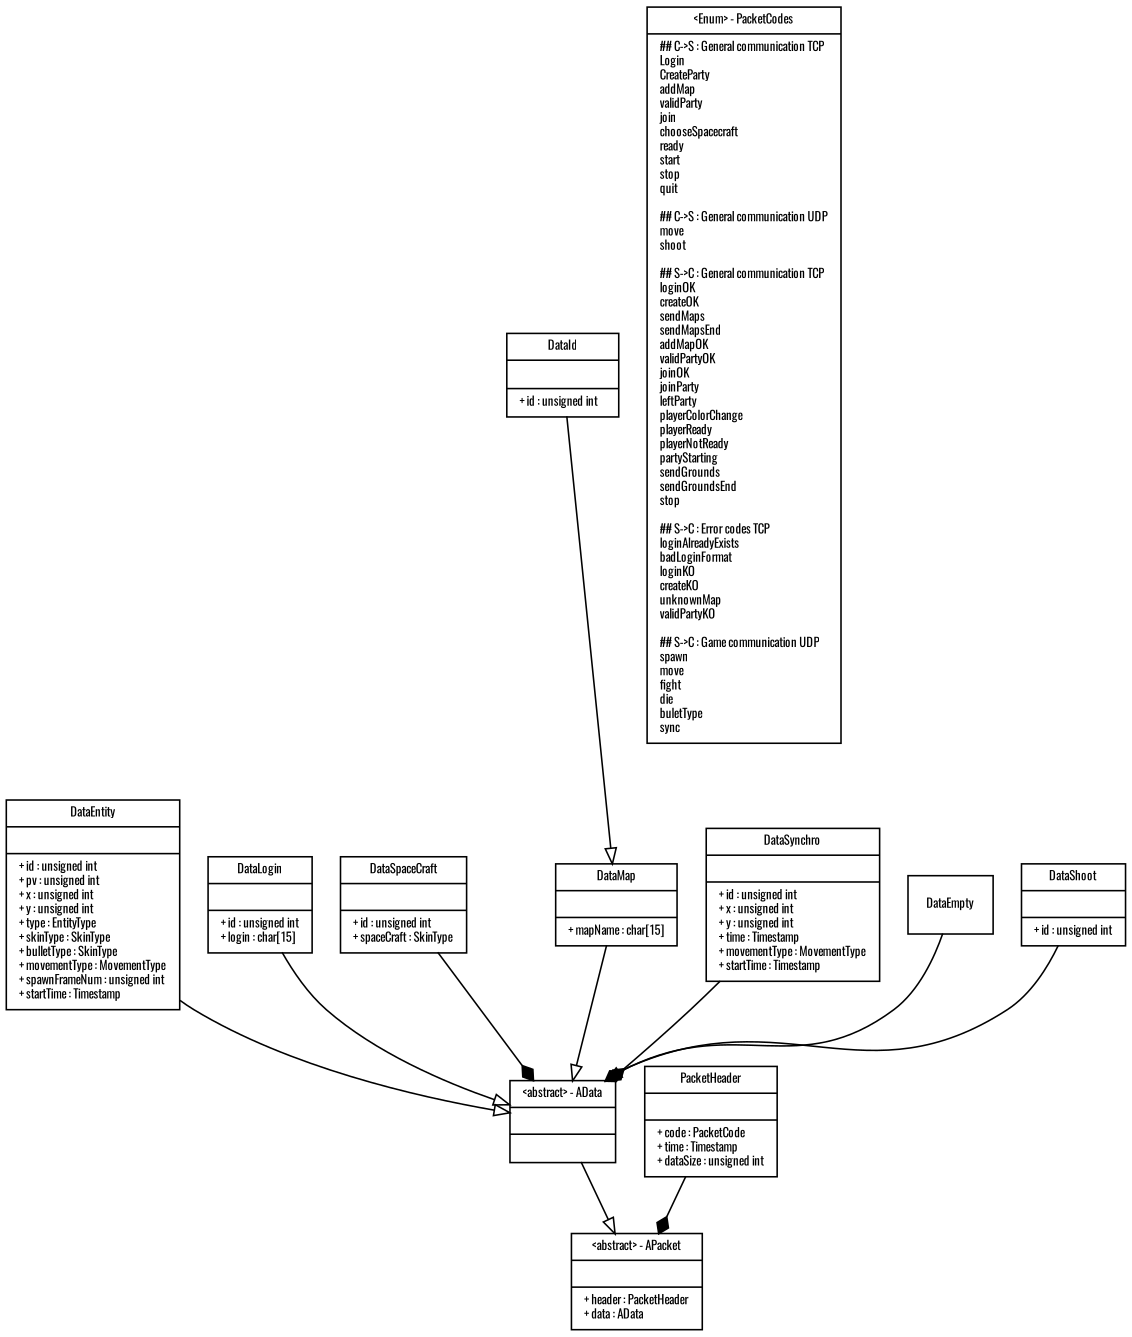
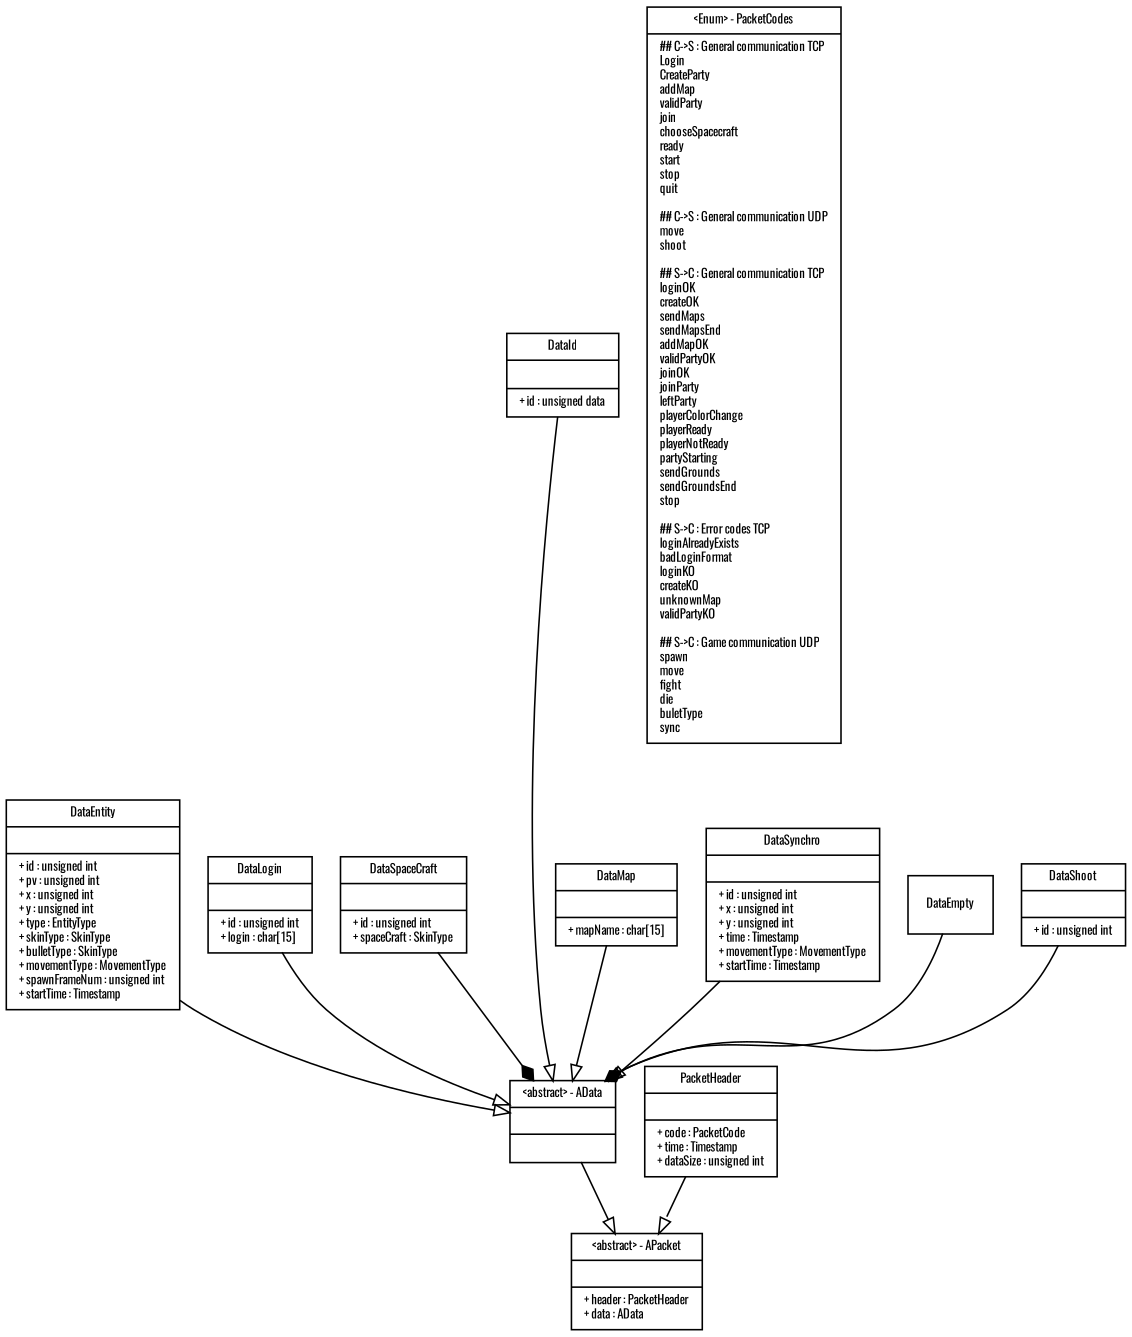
node "DataId": text "+ id : unsigned int" -> "+ id : unsigned data"
edge "DataId" -> "DataMap": now "DataId" -> "<abstract> - AData"
edge "DataSynchro" -> "<abstract> - AData": arrowhead diamond -> onormal
edge "PacketHeader" -> "<abstract> - APacket": arrowhead diamond -> onormal
